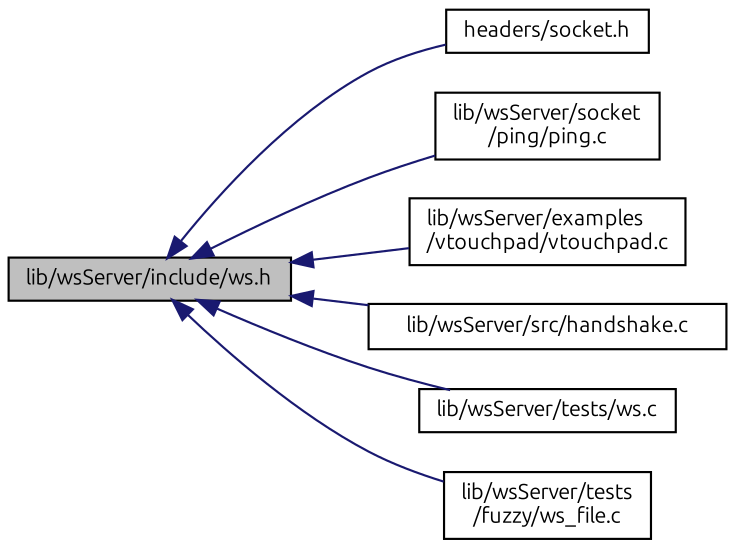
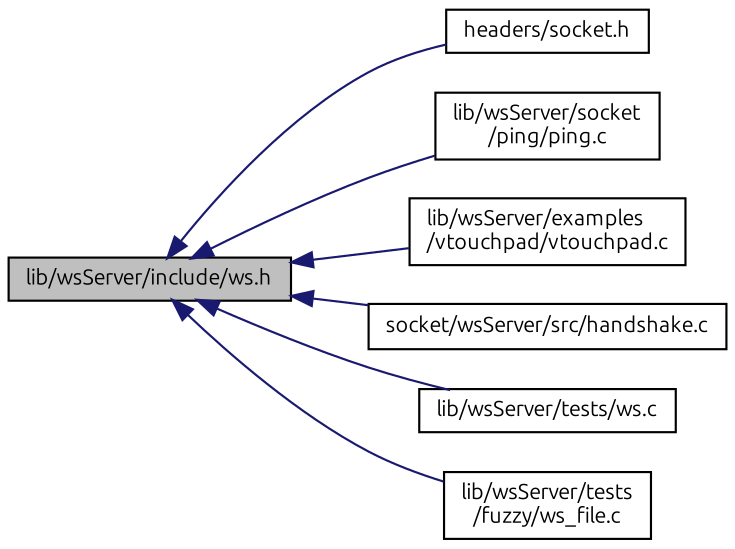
node "lib/wsServer/src/handshake.c": label "lib/wsServer/src/handshake.c" -> "socket/wsServer/src/handshake.c"
